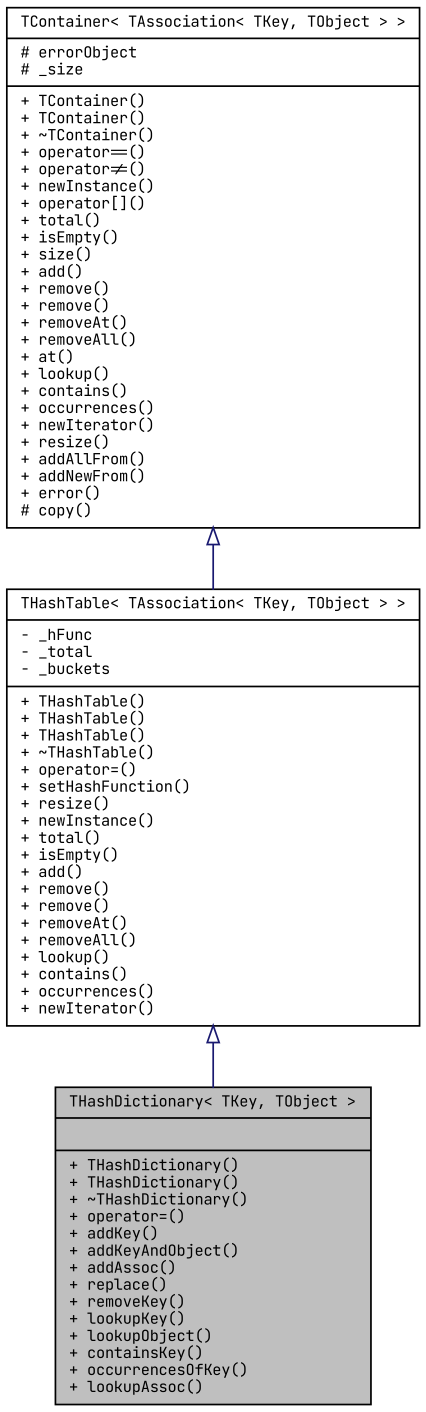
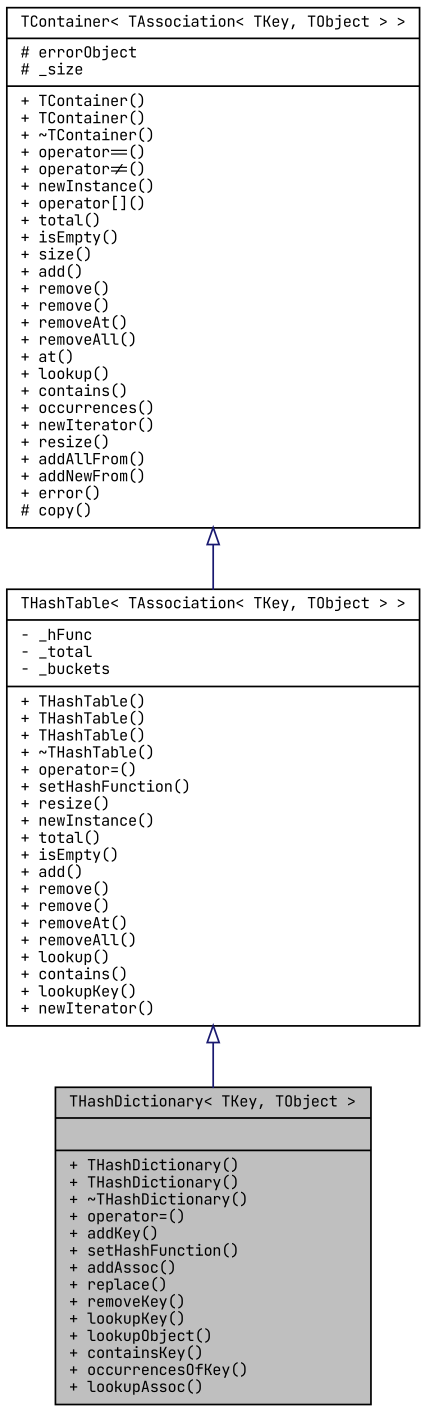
node "THashTable< TAssociation< TKey, TObject > >": text "+ occurrences()" -> "+ lookupKey()"
node "THashDictionary< TKey, TObject >": text "+ addKeyAndObject()" -> "+ setHashFunction()"
